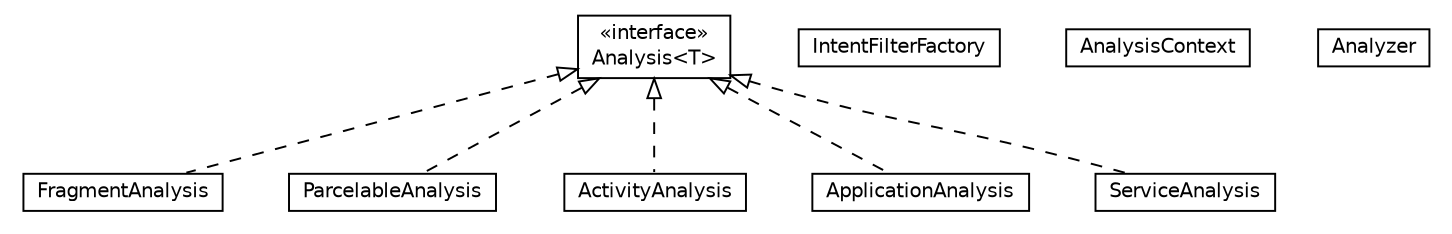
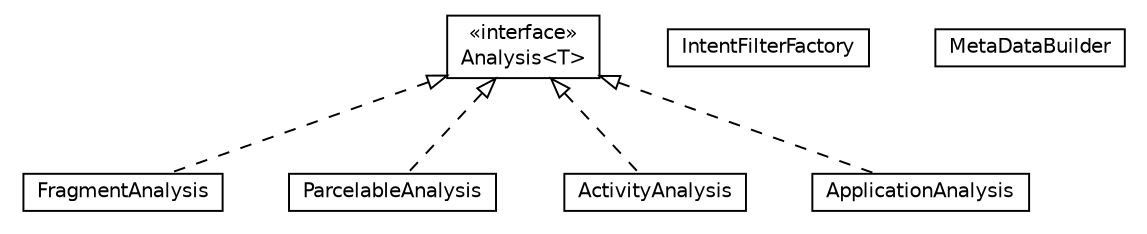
node "MetaDataBuilder": added
node "AnalysisContext": removed
node "Analyzer": removed
node "ServiceAnalysis": removed
